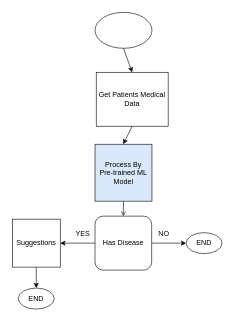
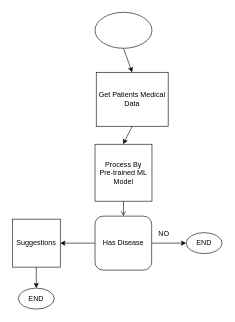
node "Process By Pre-trained ML Model": fillcolor #dae8fc -> #ffffff
node "YES": removed
